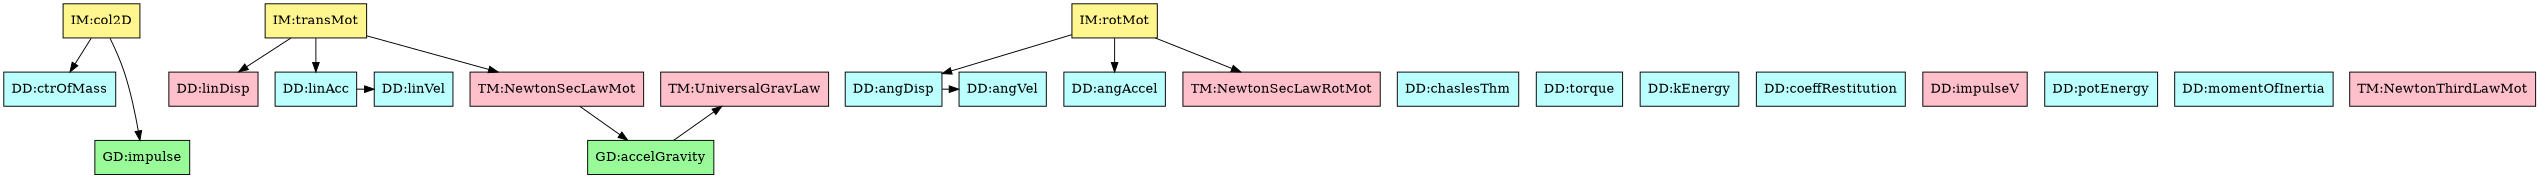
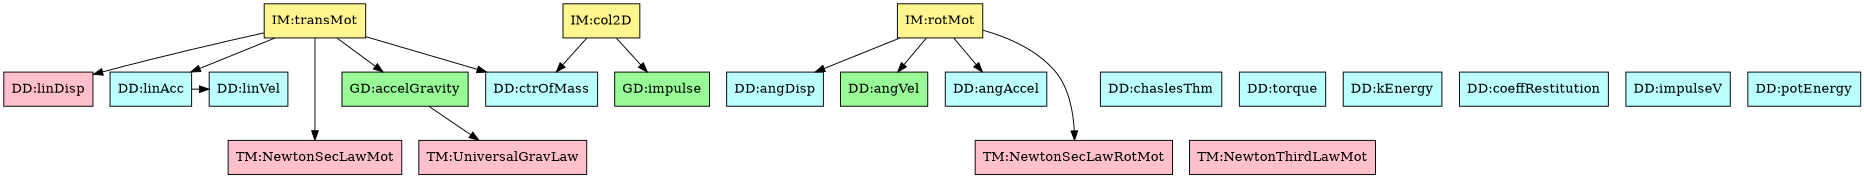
edge "IM:transMot" -> "DD:ctrOfMass": added
edge "DD:angDisp" -> "DD:angVel": now "IM:rotMot" -> "DD:angVel"
node "DD:angVel": fillcolor paleturquoise1 -> palegreen
node "DD:impulseV": fillcolor pink -> paleturquoise1
node "DD:momentOfInertia": removed
edge "TM:NewtonSecLawMot" -> "GD:accelGravity": now "IM:transMot" -> "GD:accelGravity"
